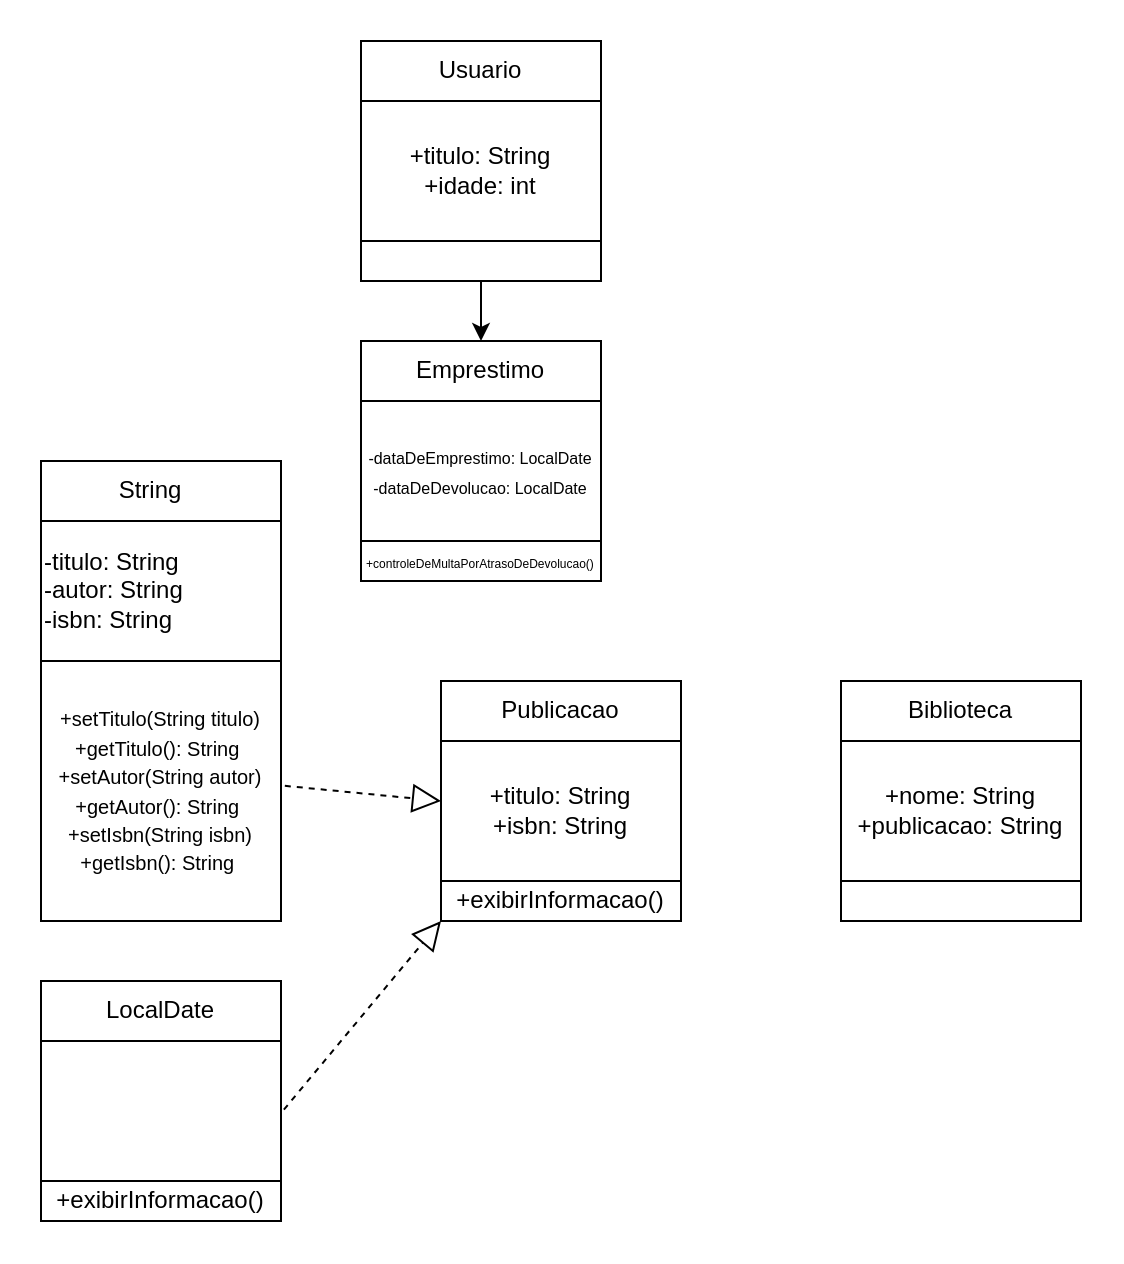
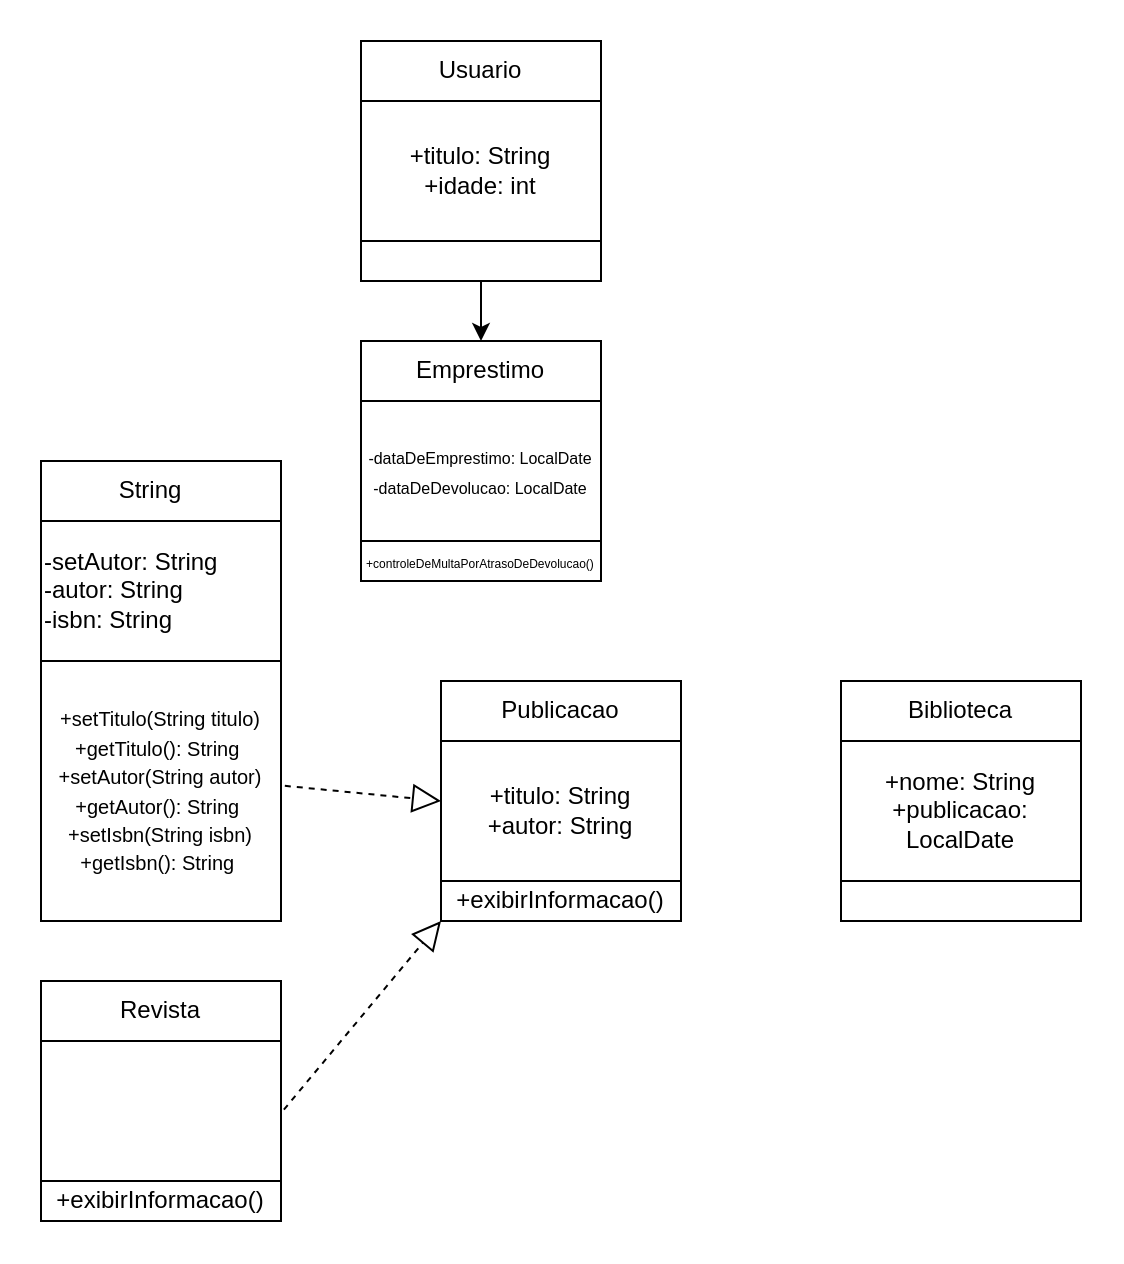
node "-titulo: String -autor: String -isbn: String": label "-titulo: String -autor: String -isbn: String" -> "-setAutor: String -autor: String -isbn: String"
node "+titulo: String +isbn: String": label "+titulo: String +isbn: String" -> "+titulo: String +autor: String"
node "+nome: String +publicacao: String": label "+nome: String +publicacao: String" -> "+nome: String +publicacao: LocalDate"
node "LocalDate": label "LocalDate" -> "Revista"
